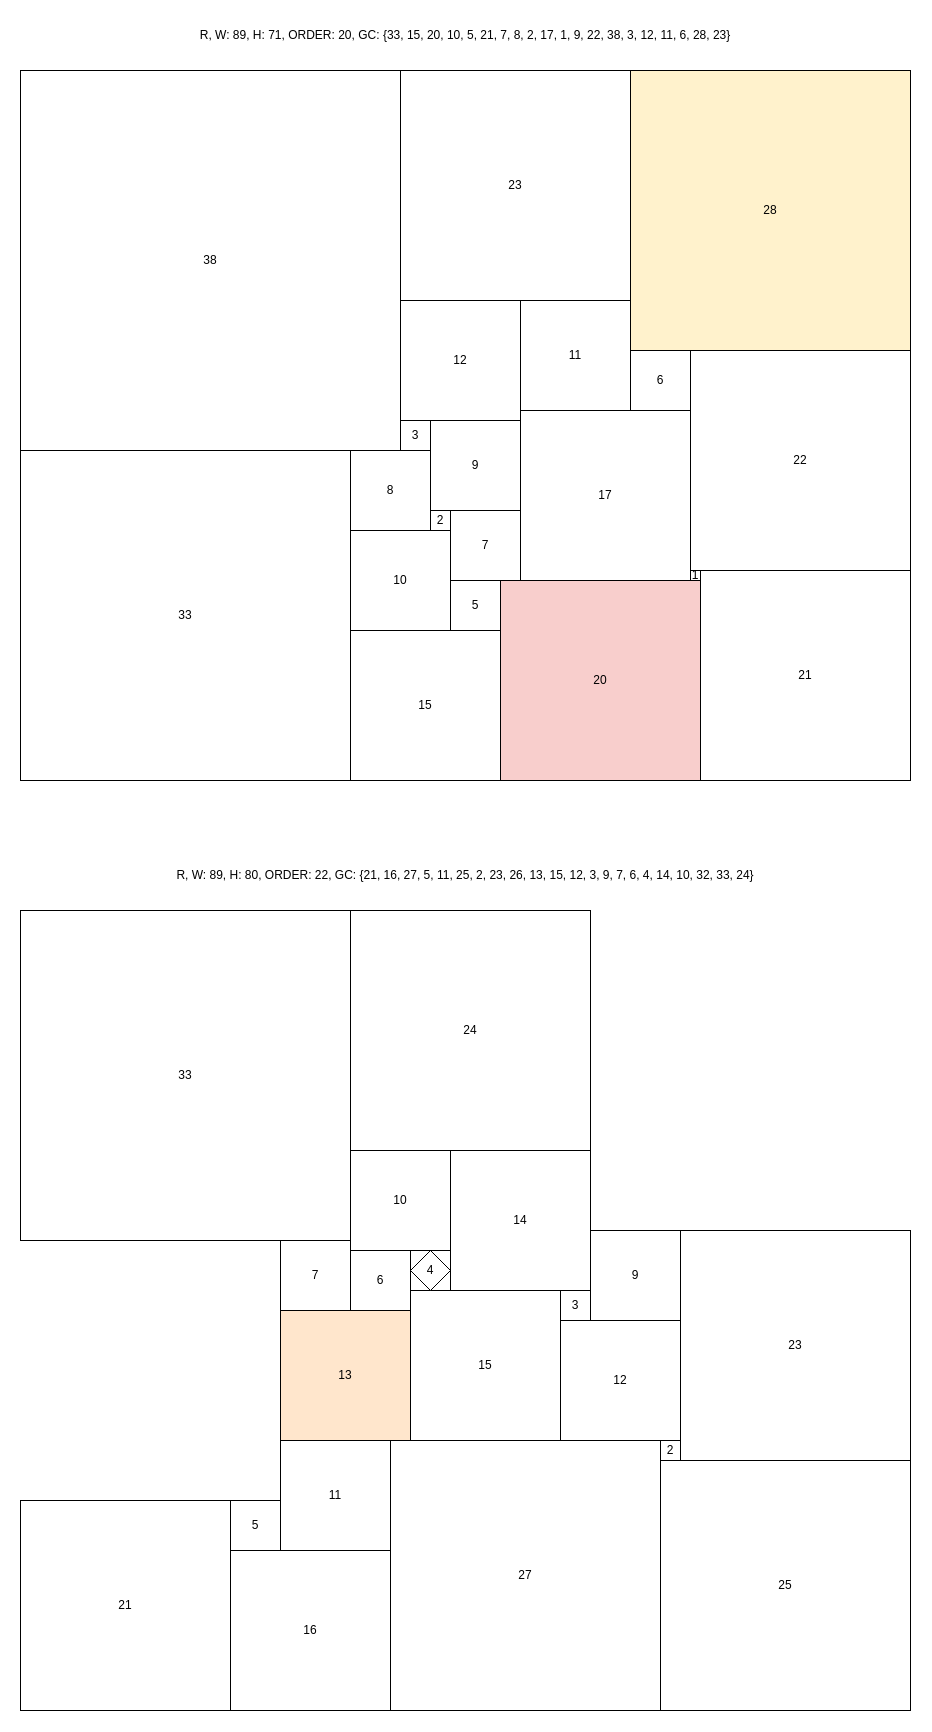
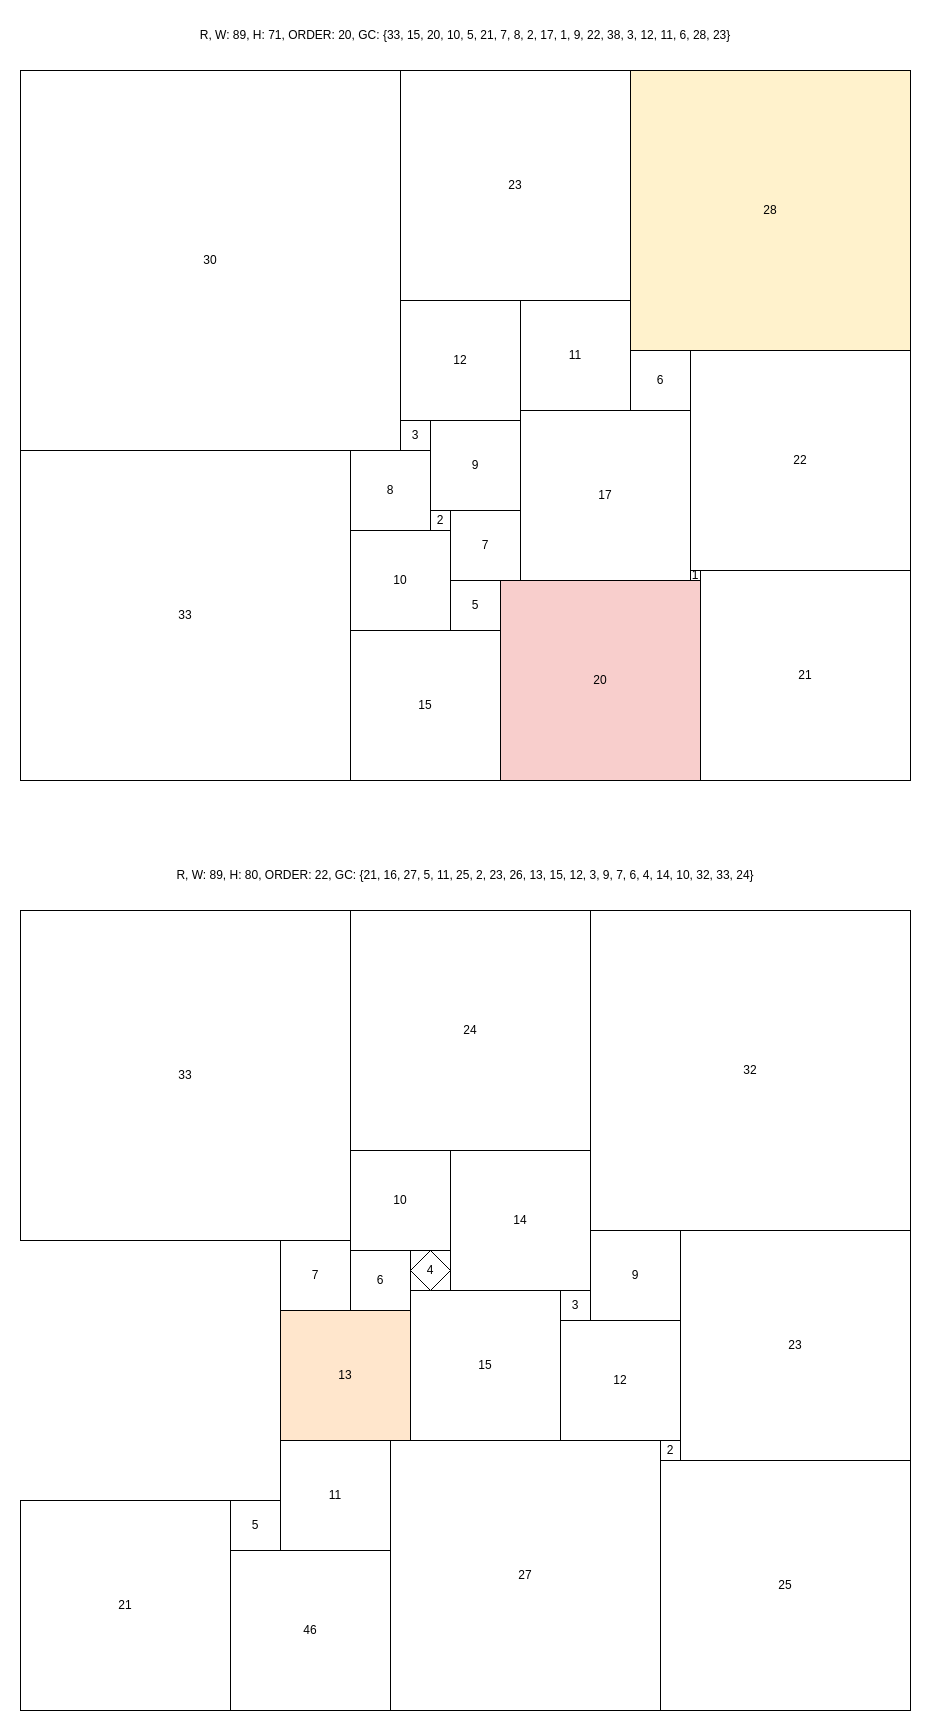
node "38": label "38" -> "30"
node "32": added
node "16": label "16" -> "46"
